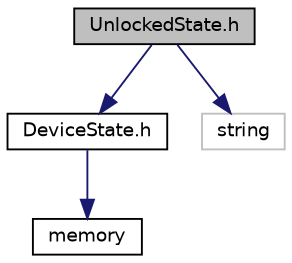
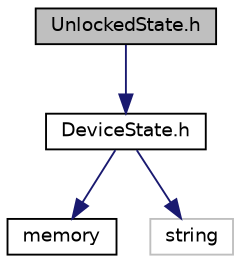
edge "UnlockedState.h" -> "string": now "DeviceState.h" -> "string"
